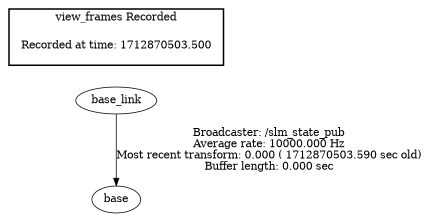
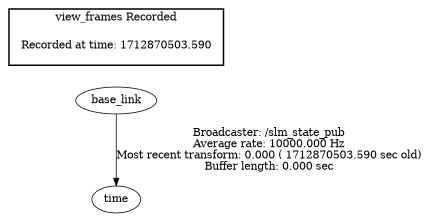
node "Recorded at time: 1712870503.500": label "Recorded at time: 1712870503.500" -> "Recorded at time: 1712870503.590"
node "base": label "base" -> "time"
